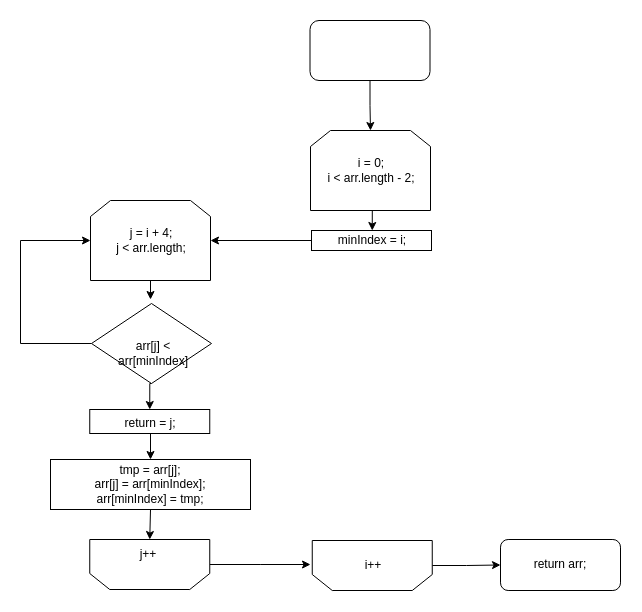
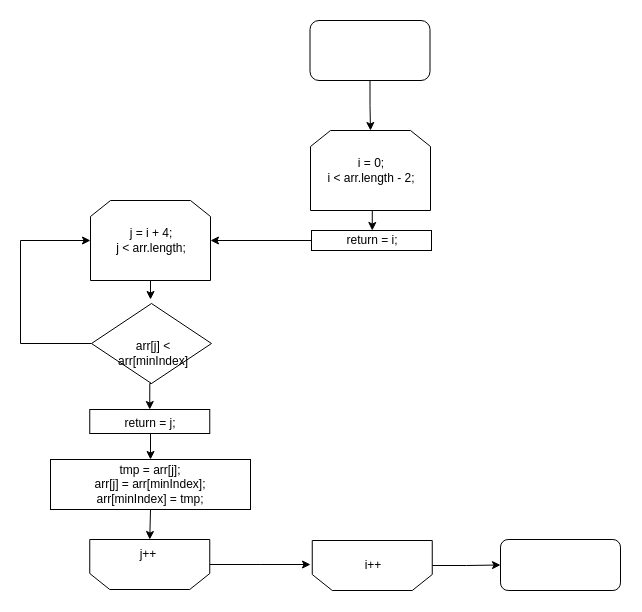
node "minIndex = i;": label "minIndex = i;" -> "return = i;"
node "return arr;": removed
